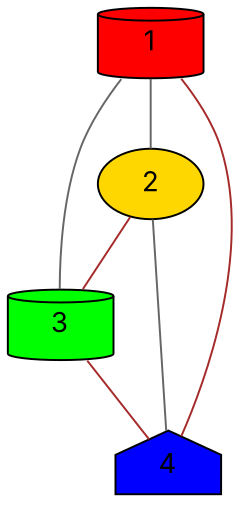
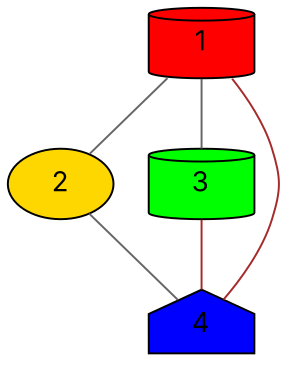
edge "2" -- "3": removed
